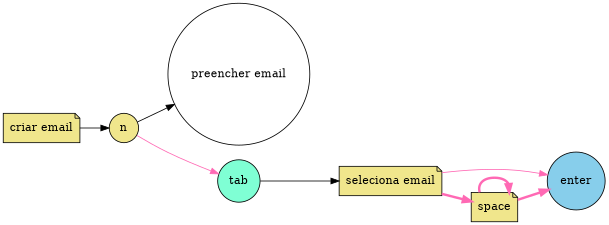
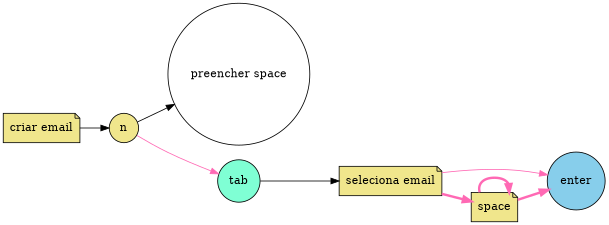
node "preencher email": label "preencher email" -> "preencher space"
